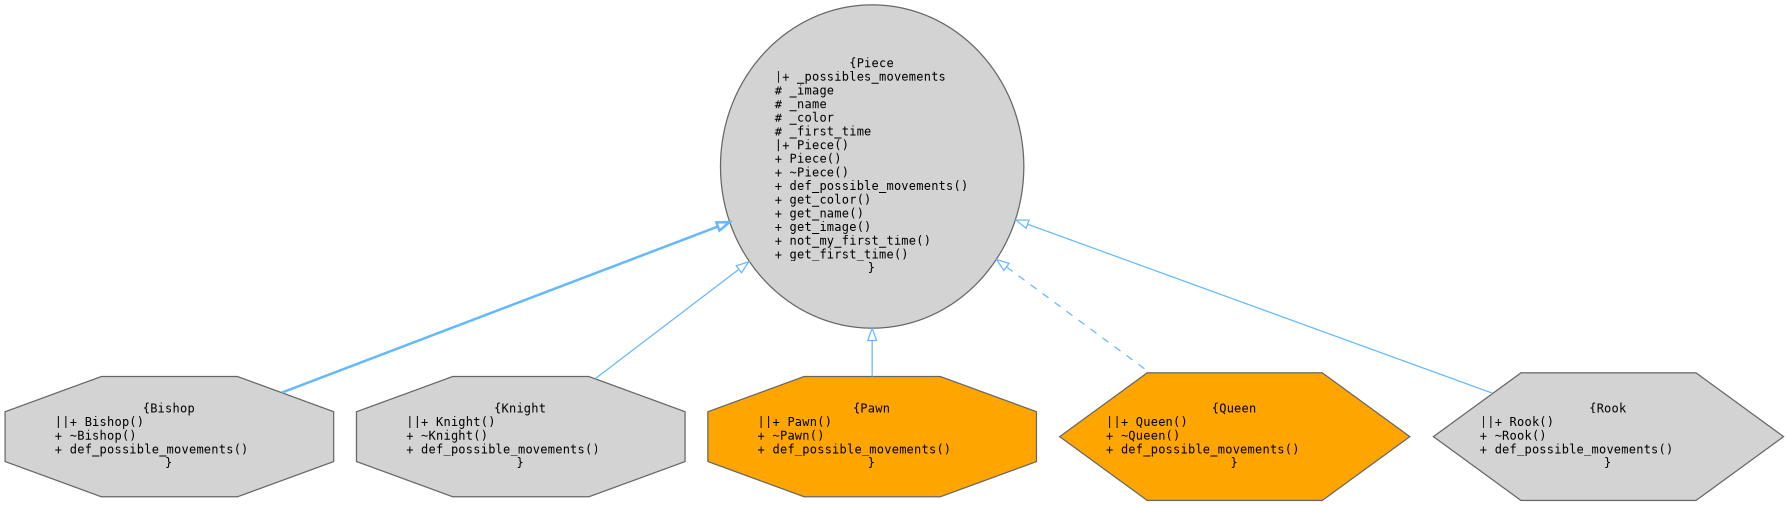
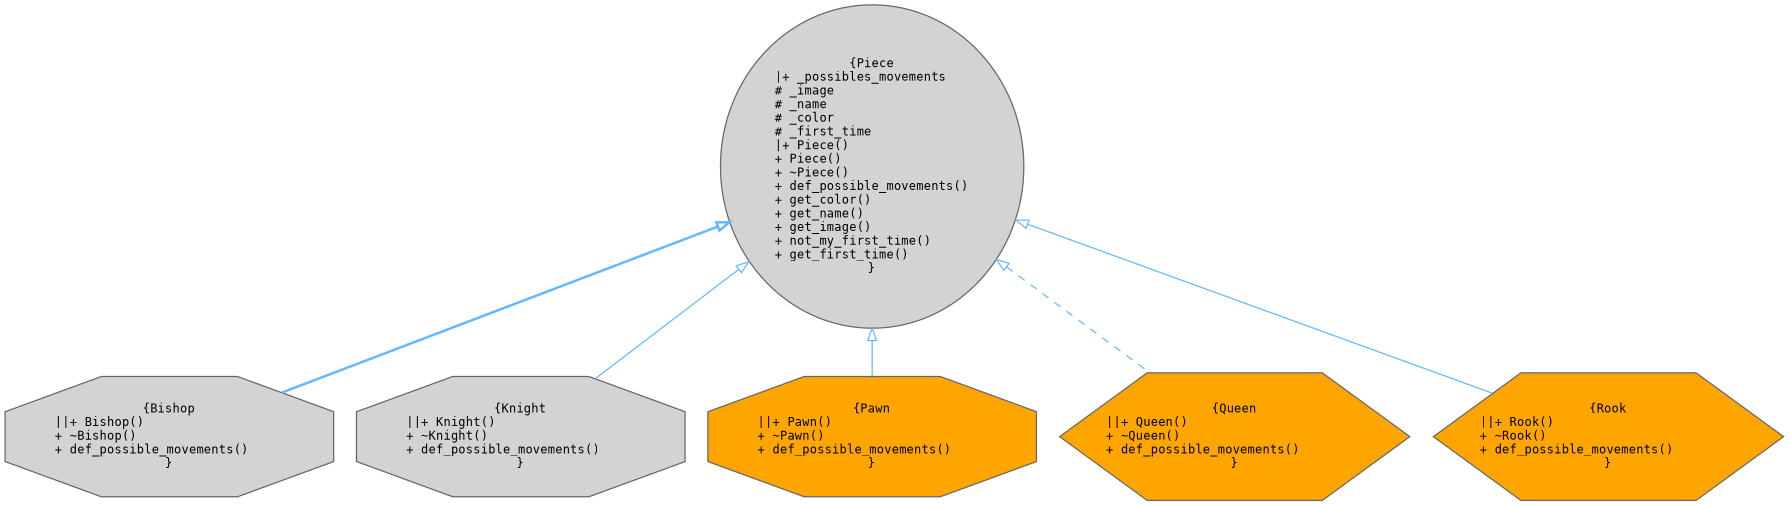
node "{Rook ||+ Rook() + ~Rook() + def_possible_movements() }": fillcolor lightgrey -> orange
